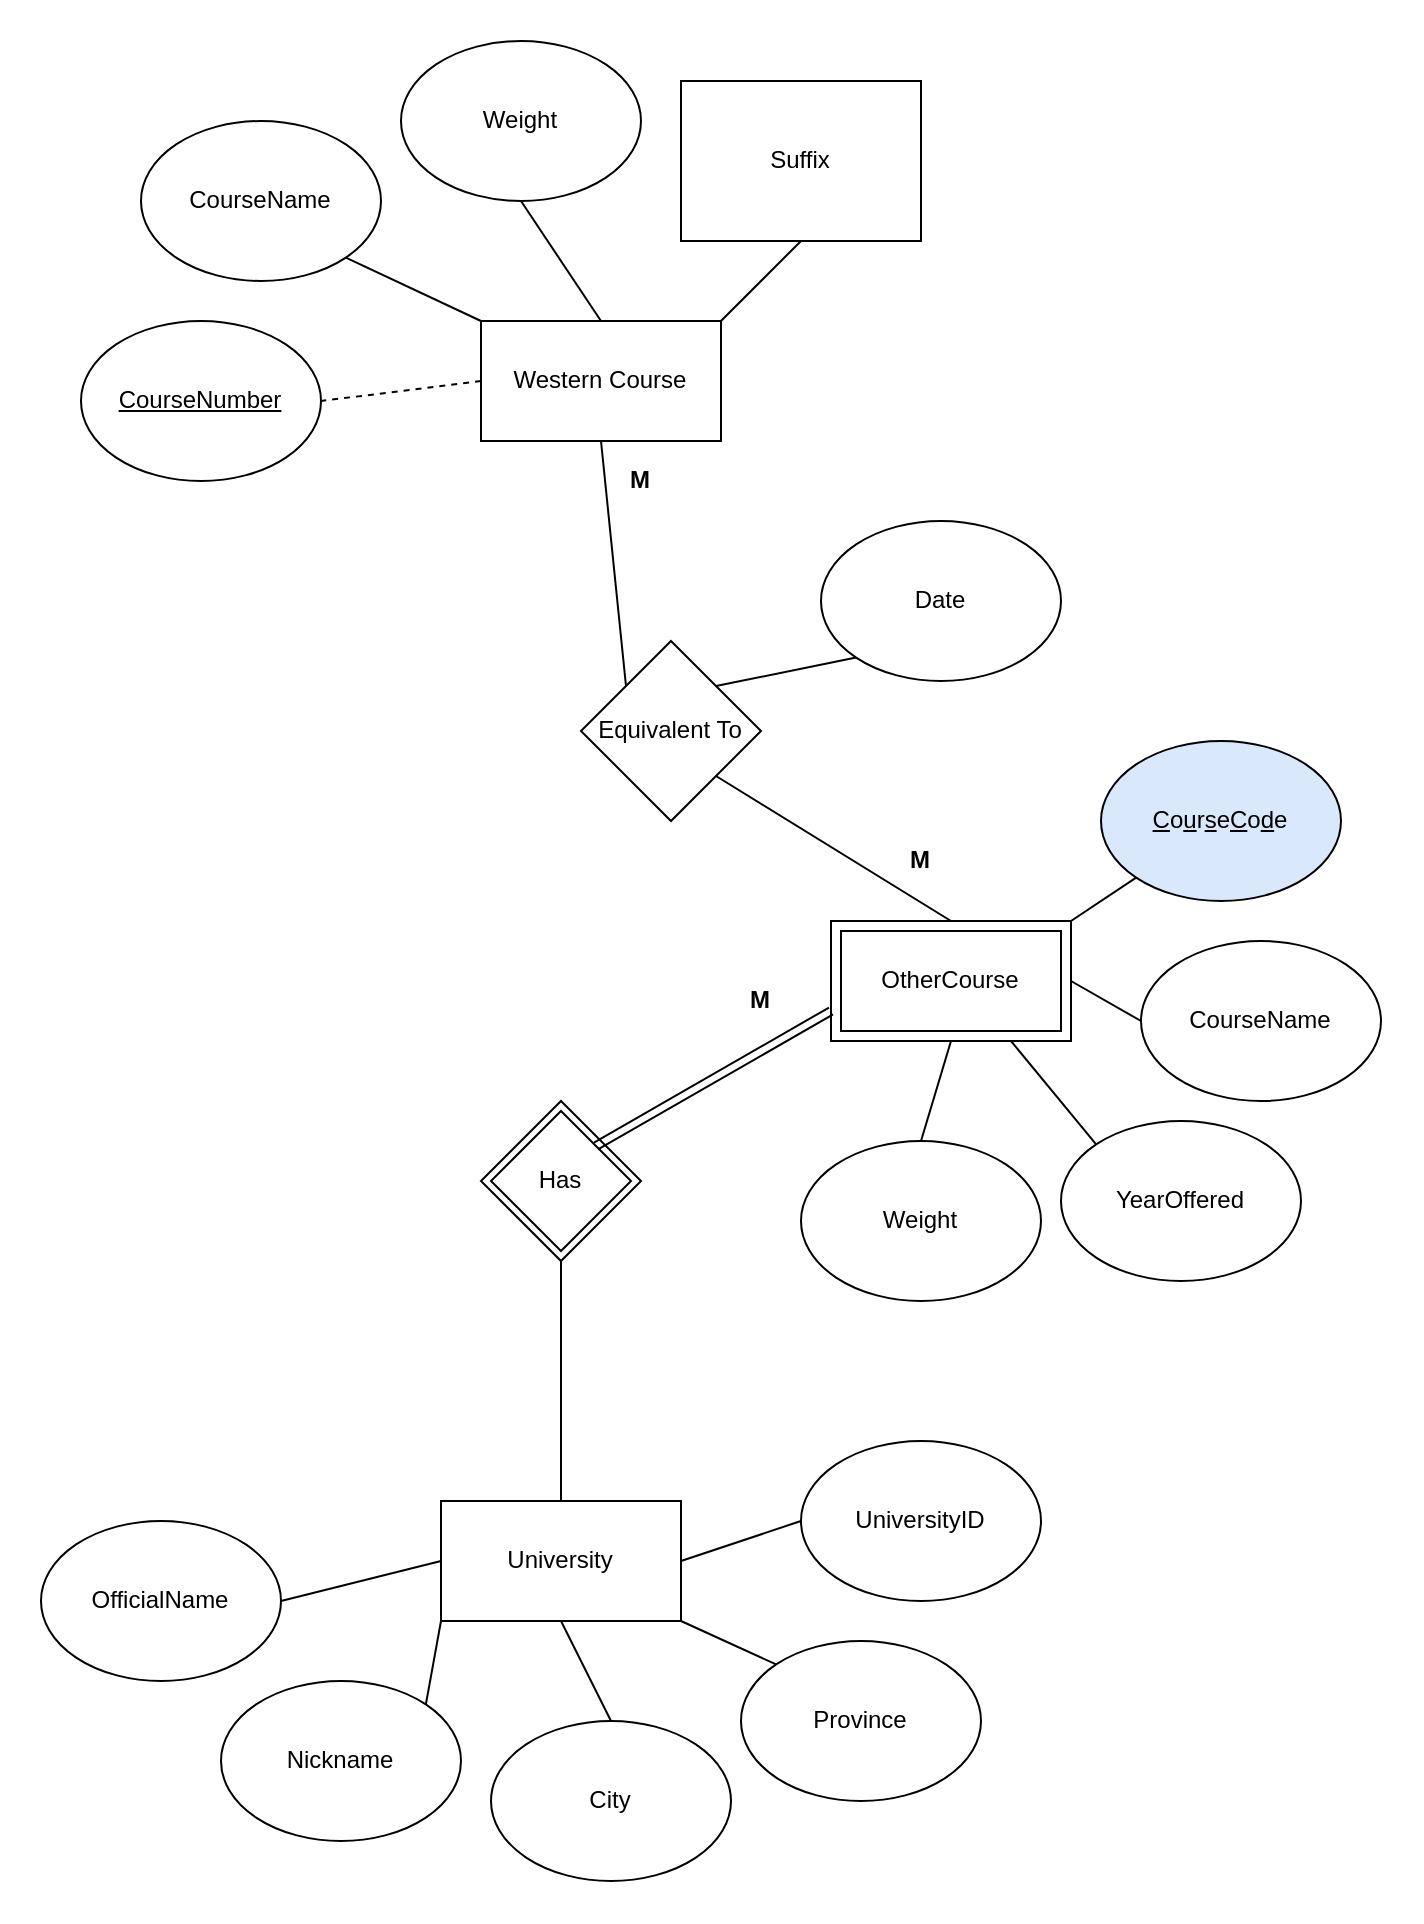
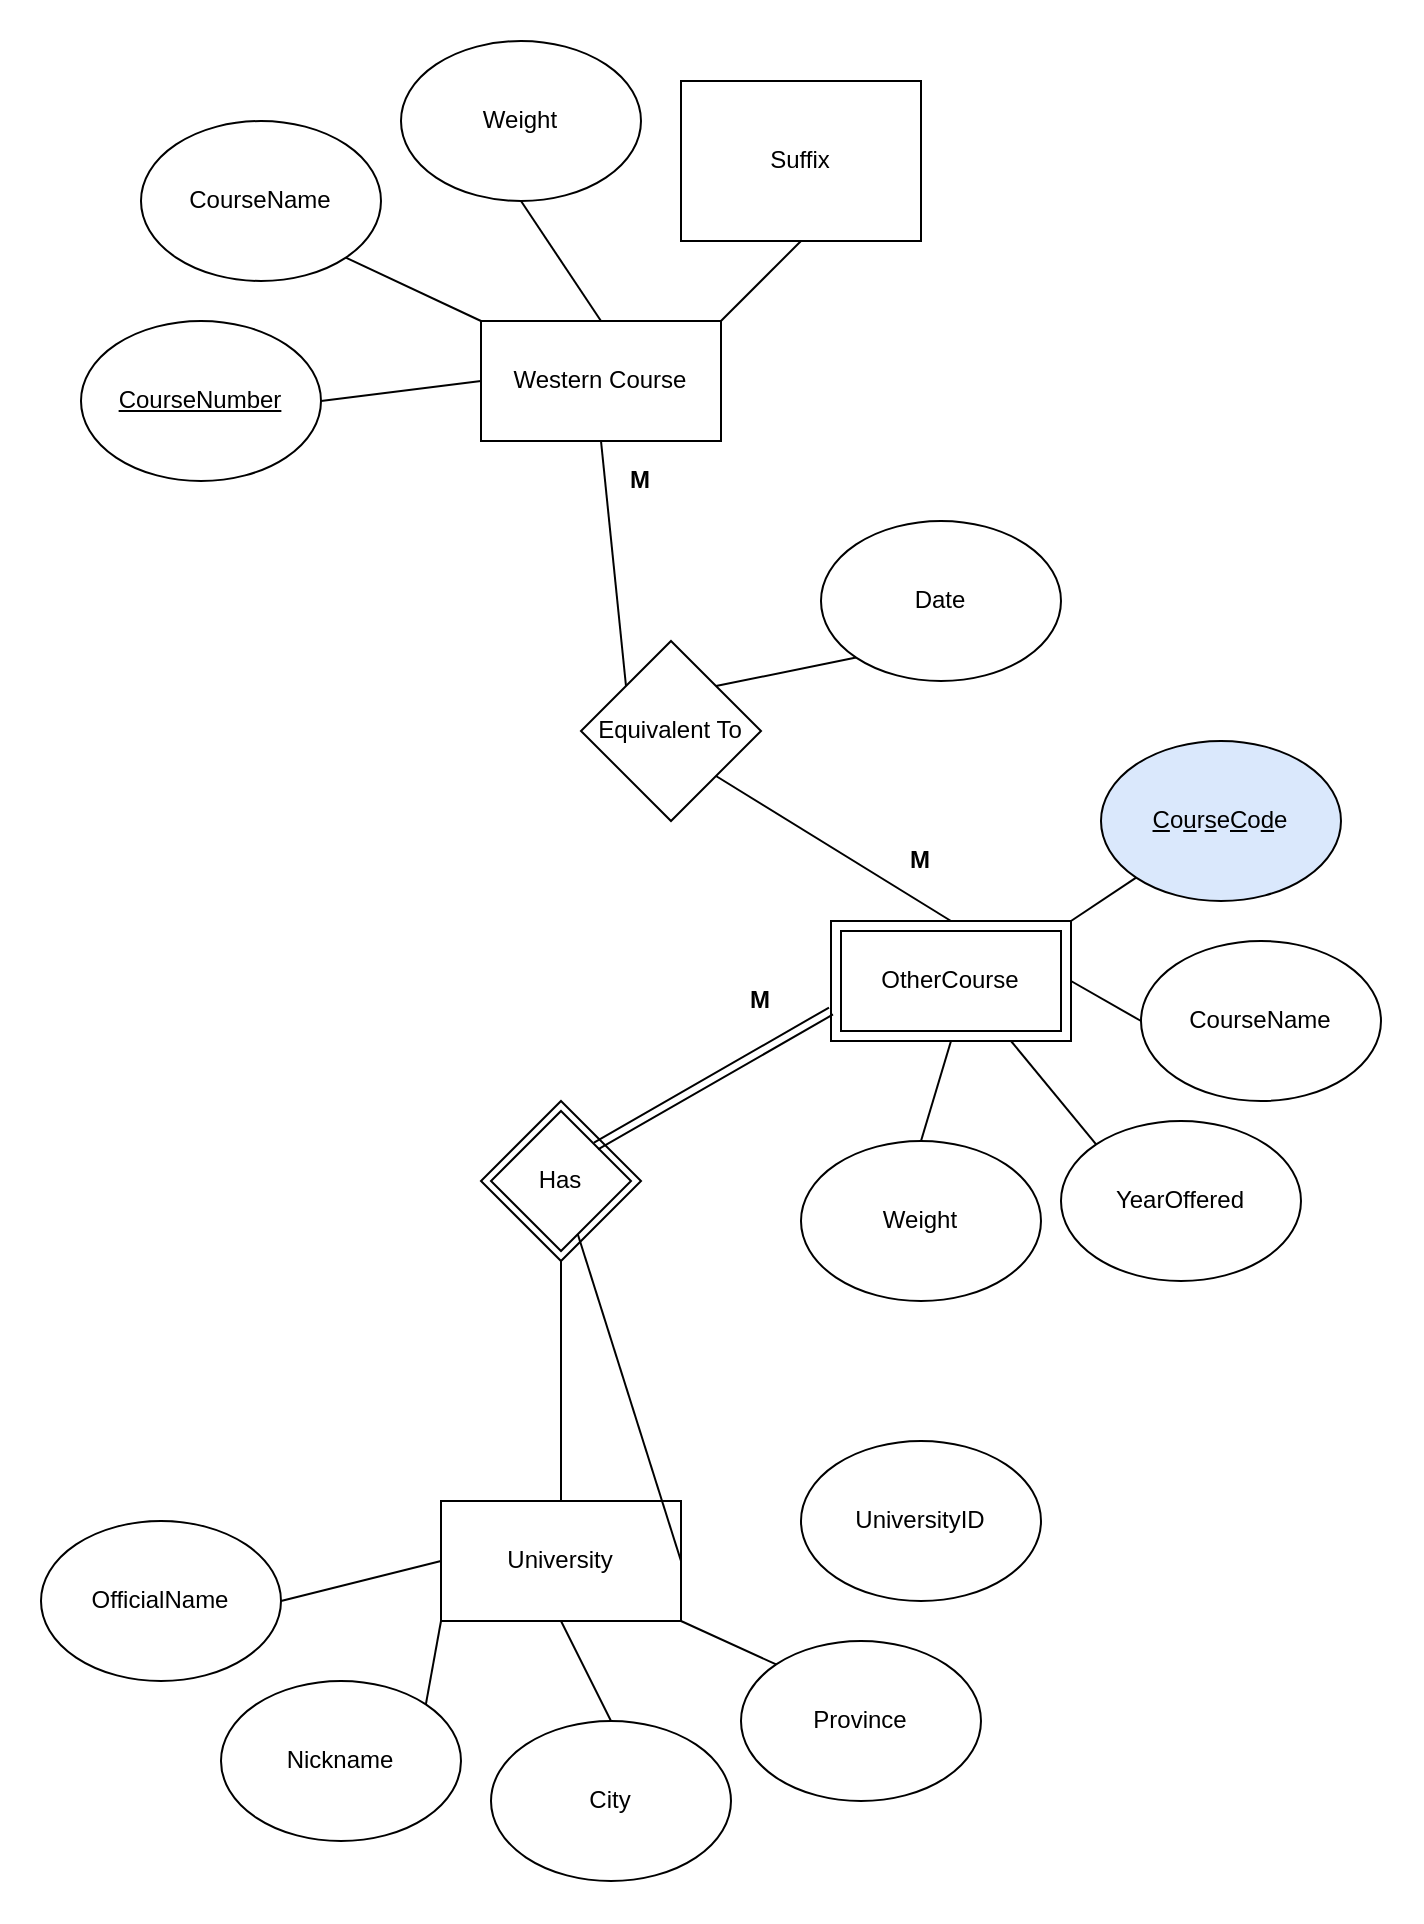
edge "Western Course" -- "CourseNumber": style dashed -> solid
edge "UniversityID" -- "University": now "Has" -- "University"
